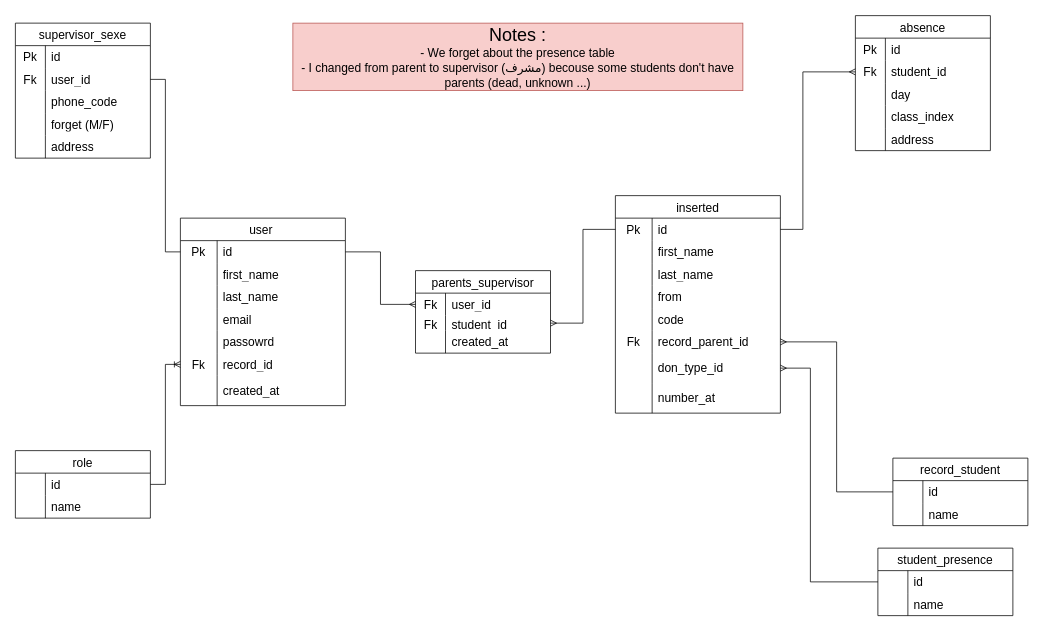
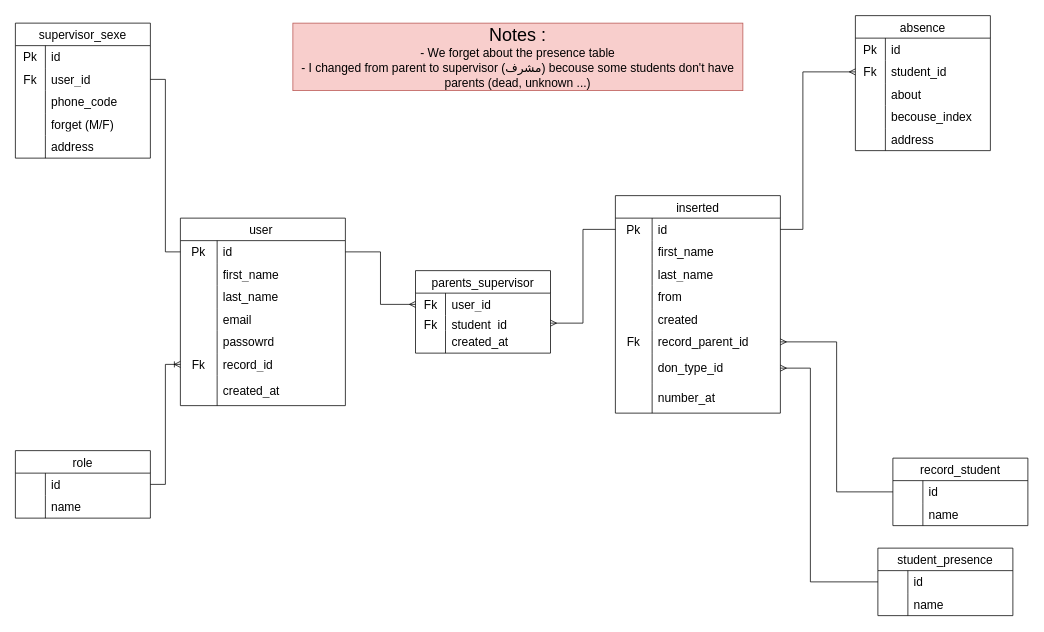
node "day": label "day" -> "about"
node "class_index": label "class_index" -> "becouse_index"
node "code": label "code" -> "created"
